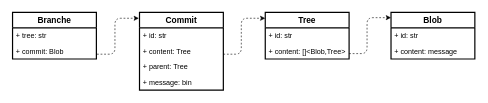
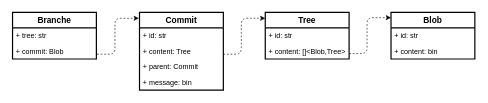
node "+ content: message": label "+ content: message" -> "+ content: bin"
node "+ parent: Tree": label "+ parent: Tree" -> "+ parent: Commit"
